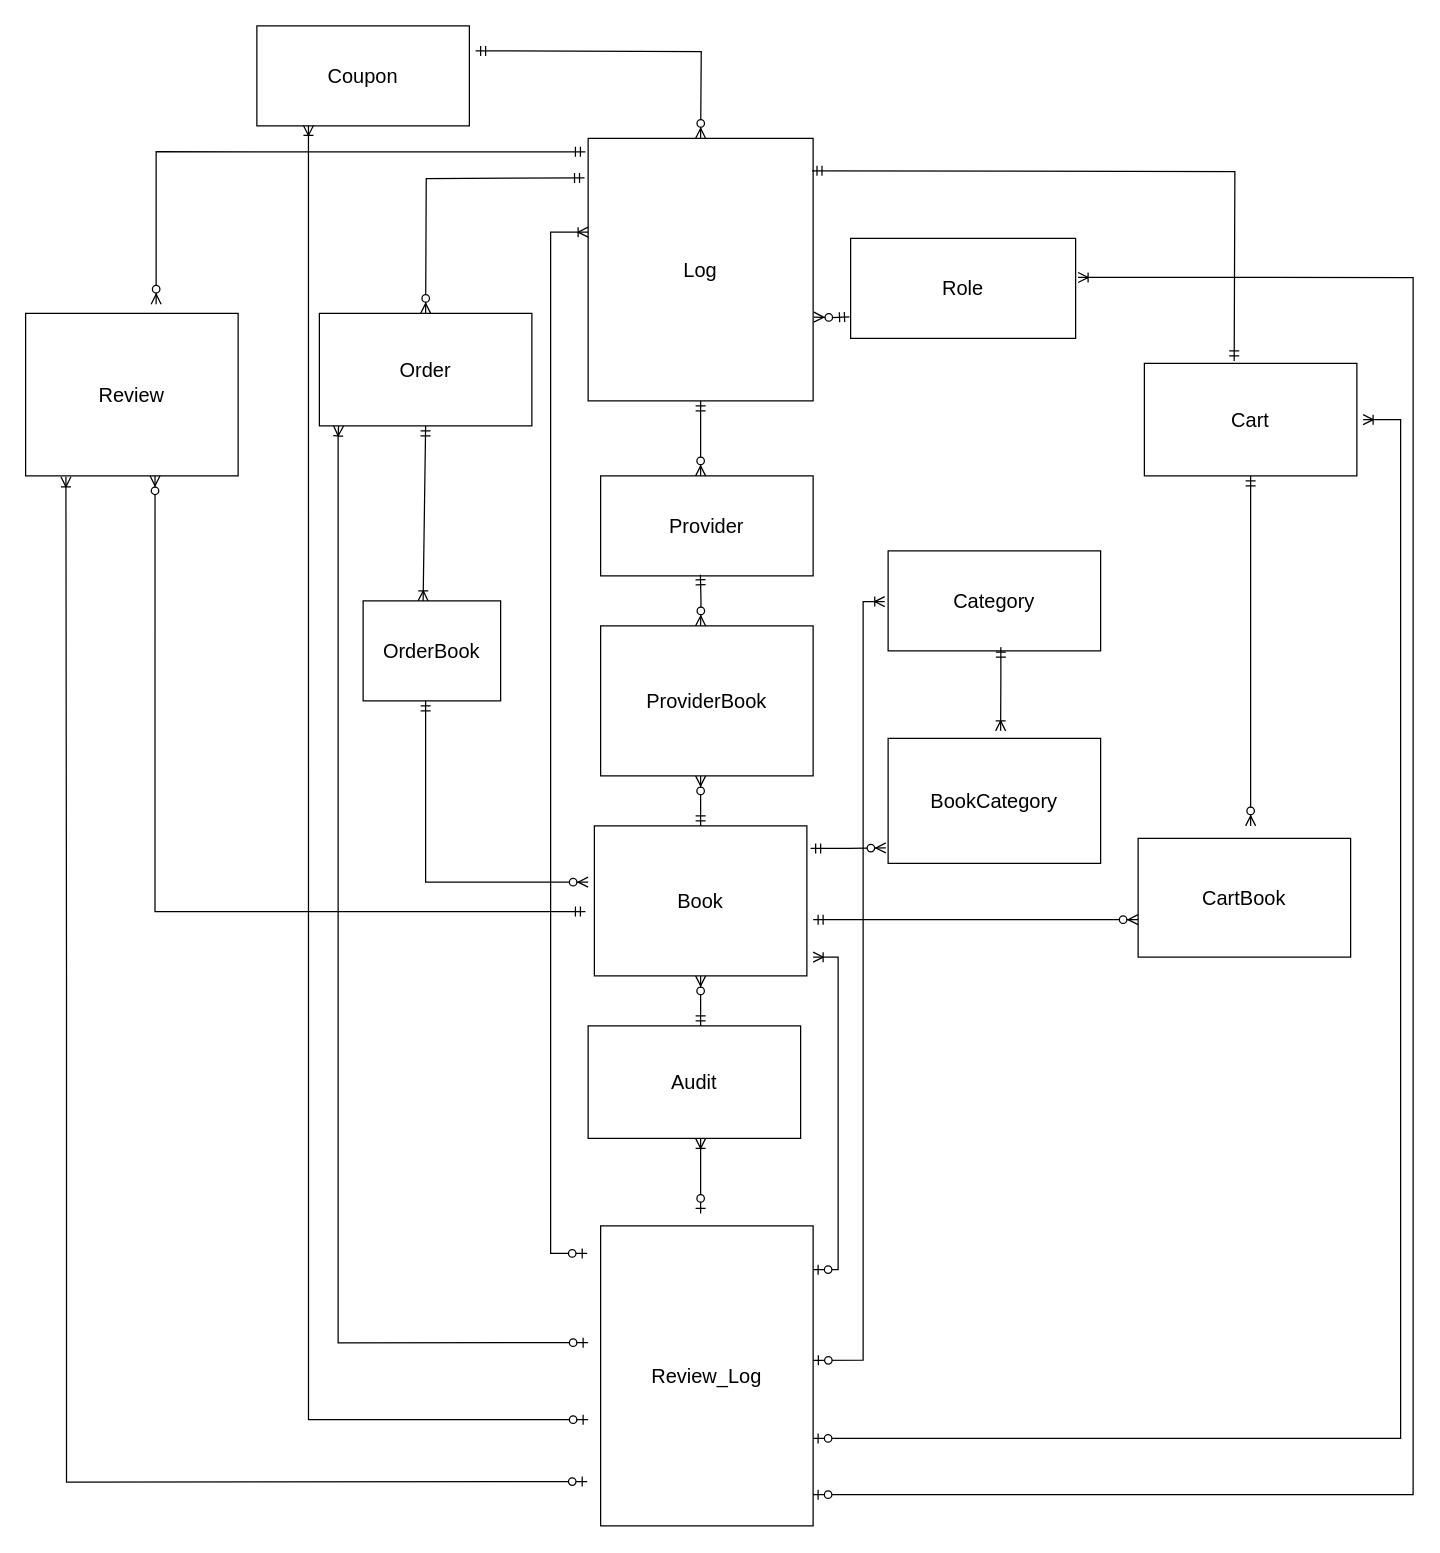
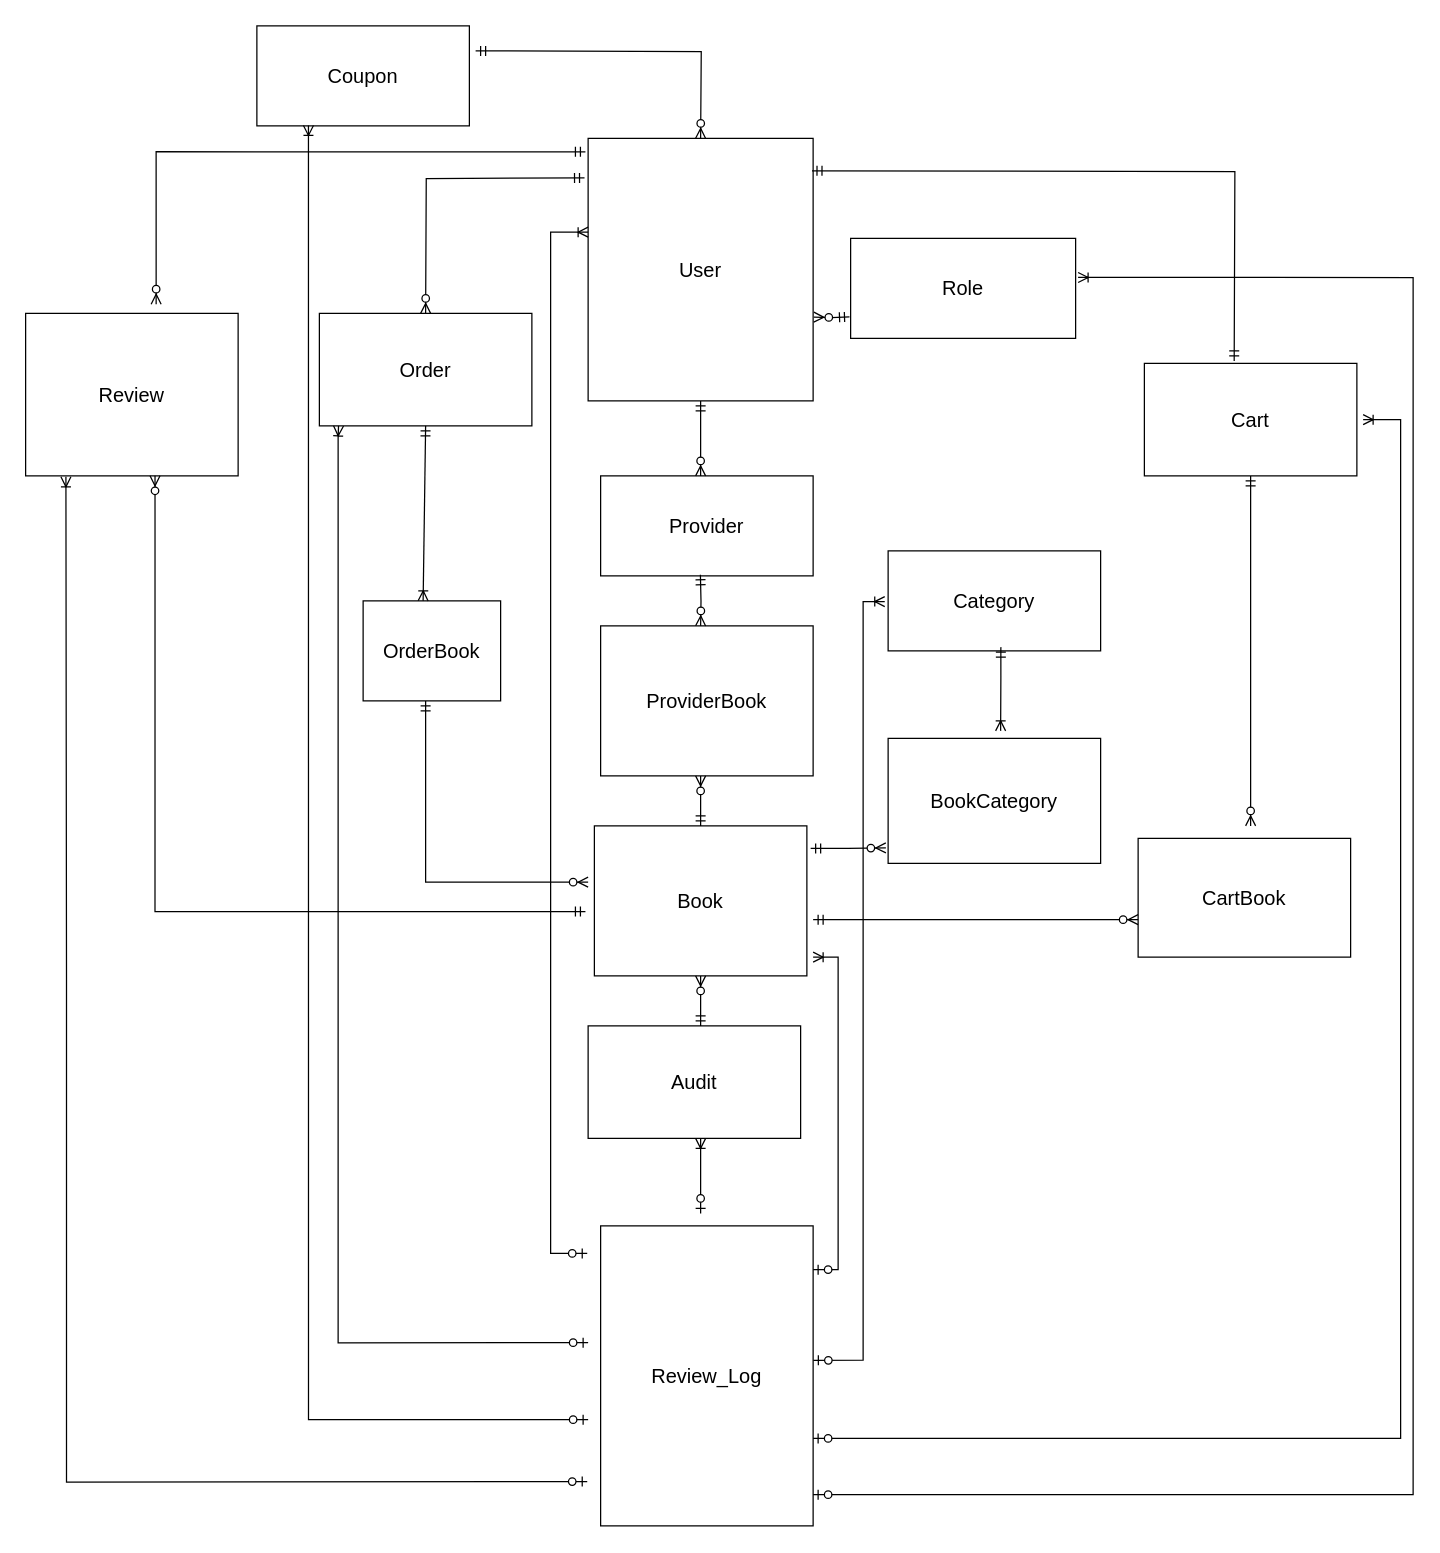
node "Log": label "Log" -> "User"
